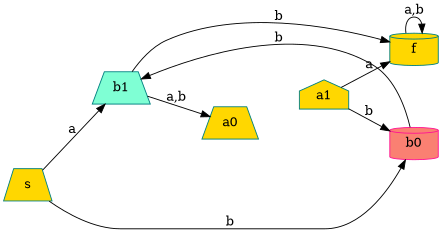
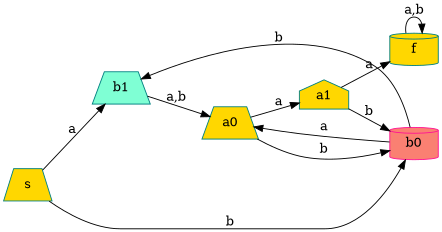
edge "b1" -> "f": removed, label "b"
edge "a0" -> "a1": added, label "a"
edge "b0" -> "a0": added, label "a"
edge "a0" -> "b0": added, label "b"
